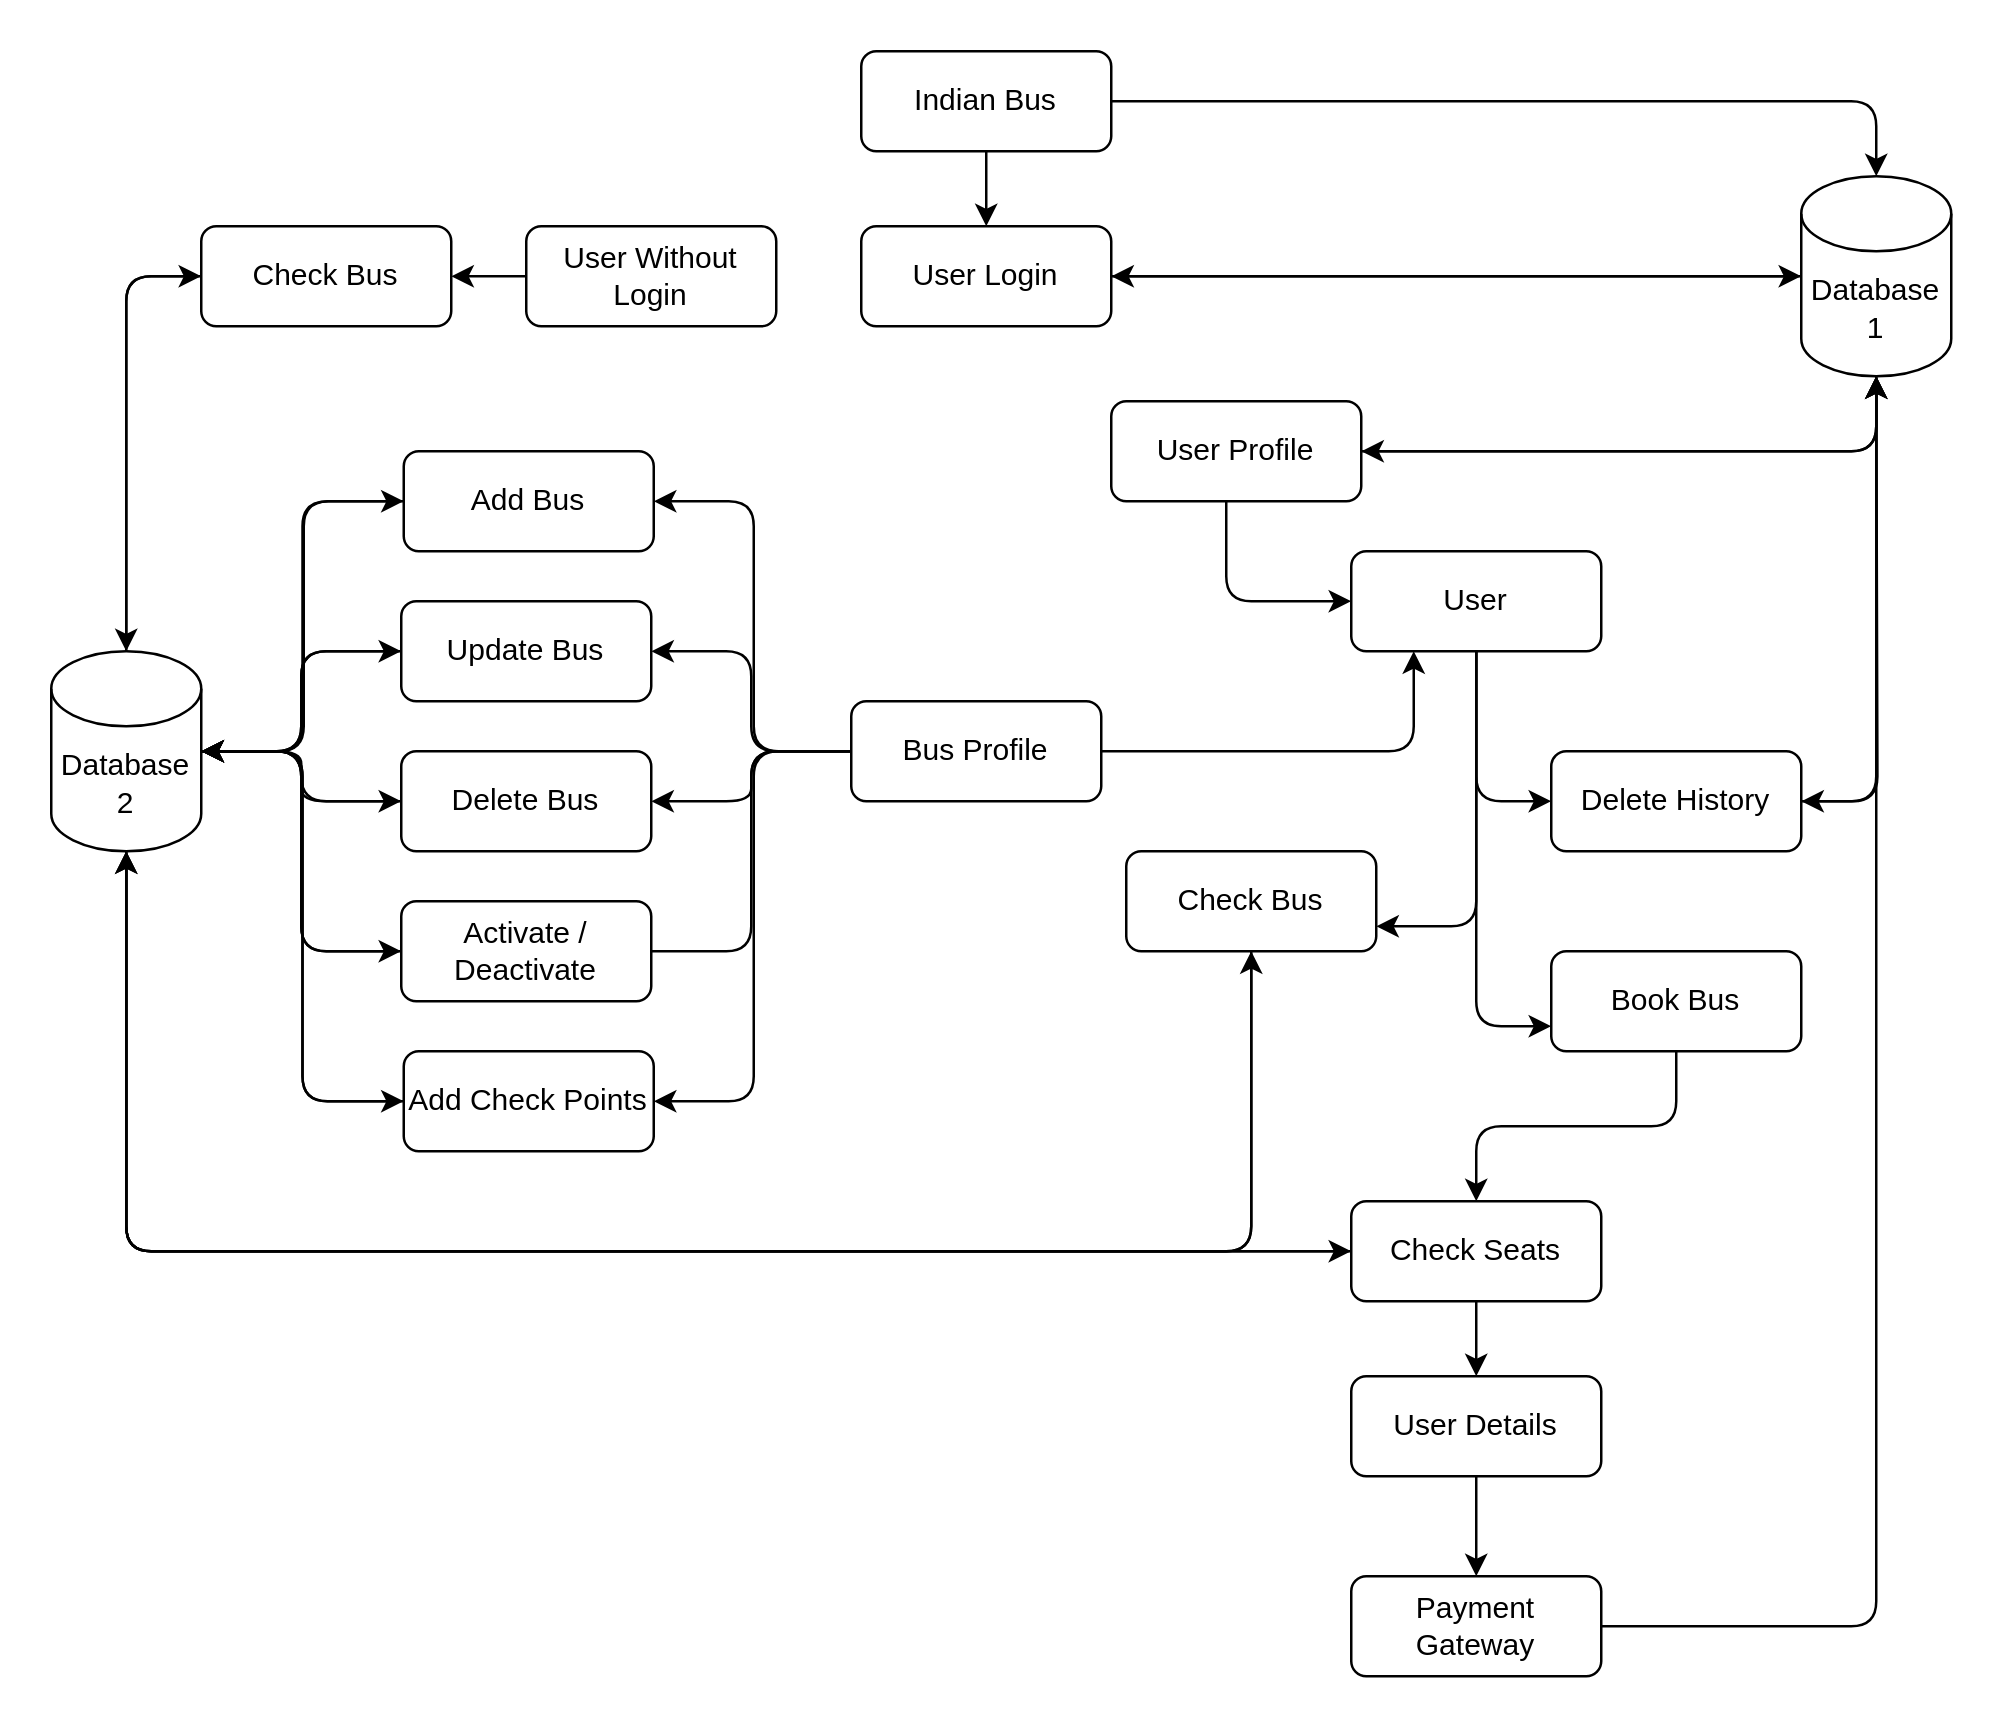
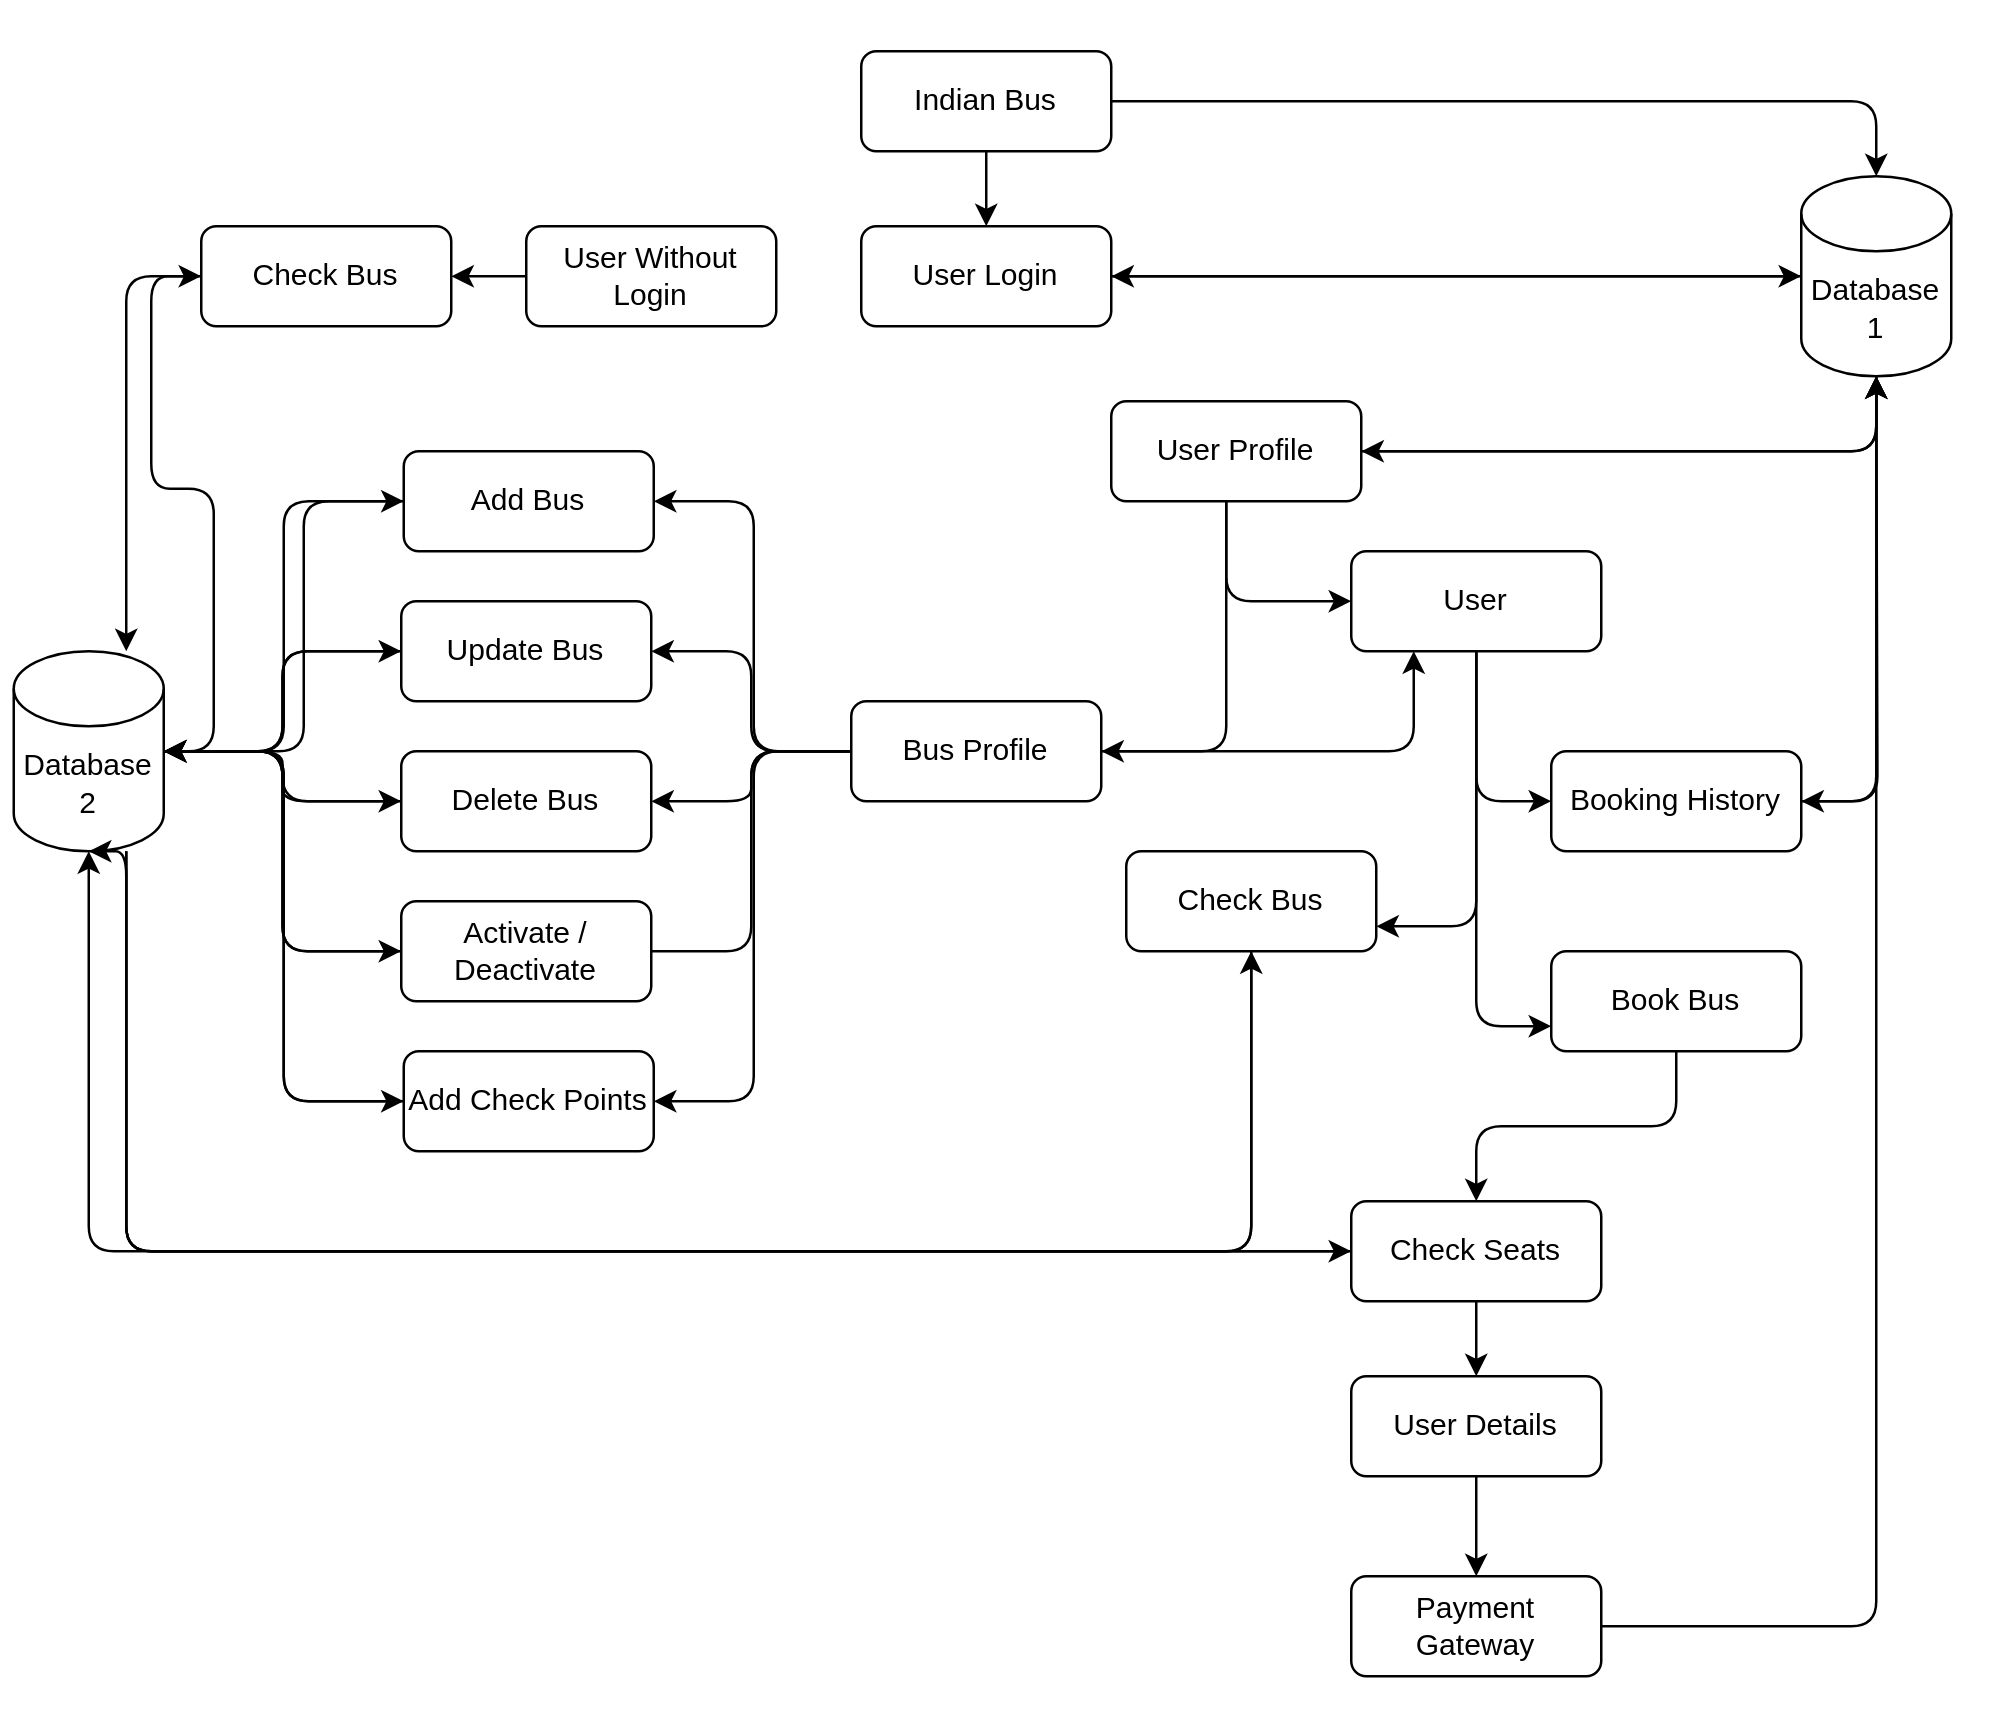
edge "User Profile" -> "Bus Profile": added
node "Database 2": moved (126, 751) -> (89, 751)
node "Delete History": label "Delete History" -> "Booking History"
